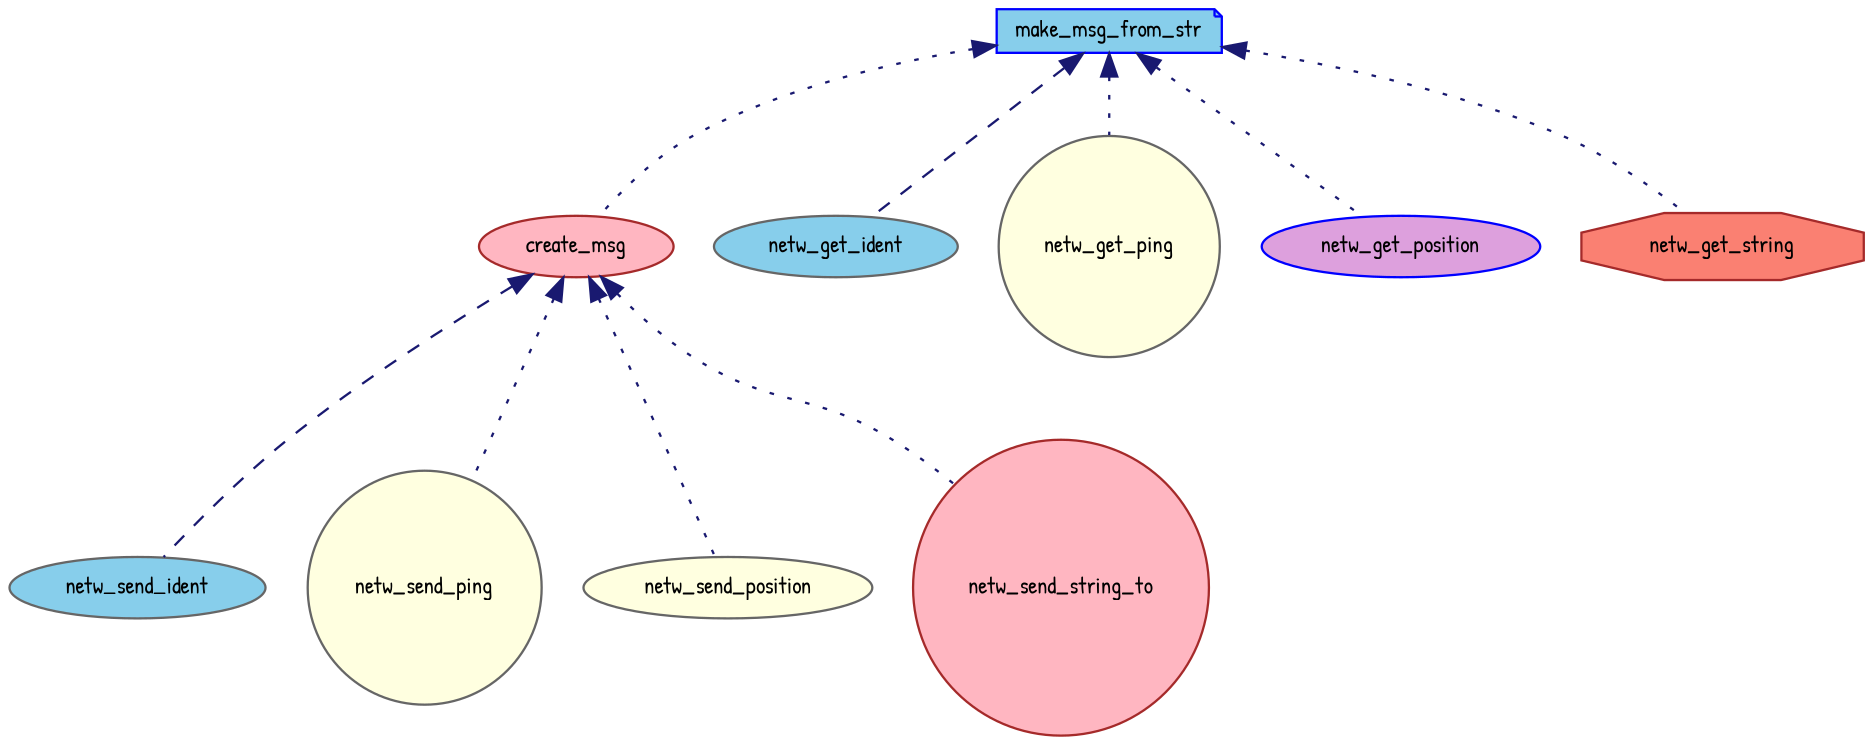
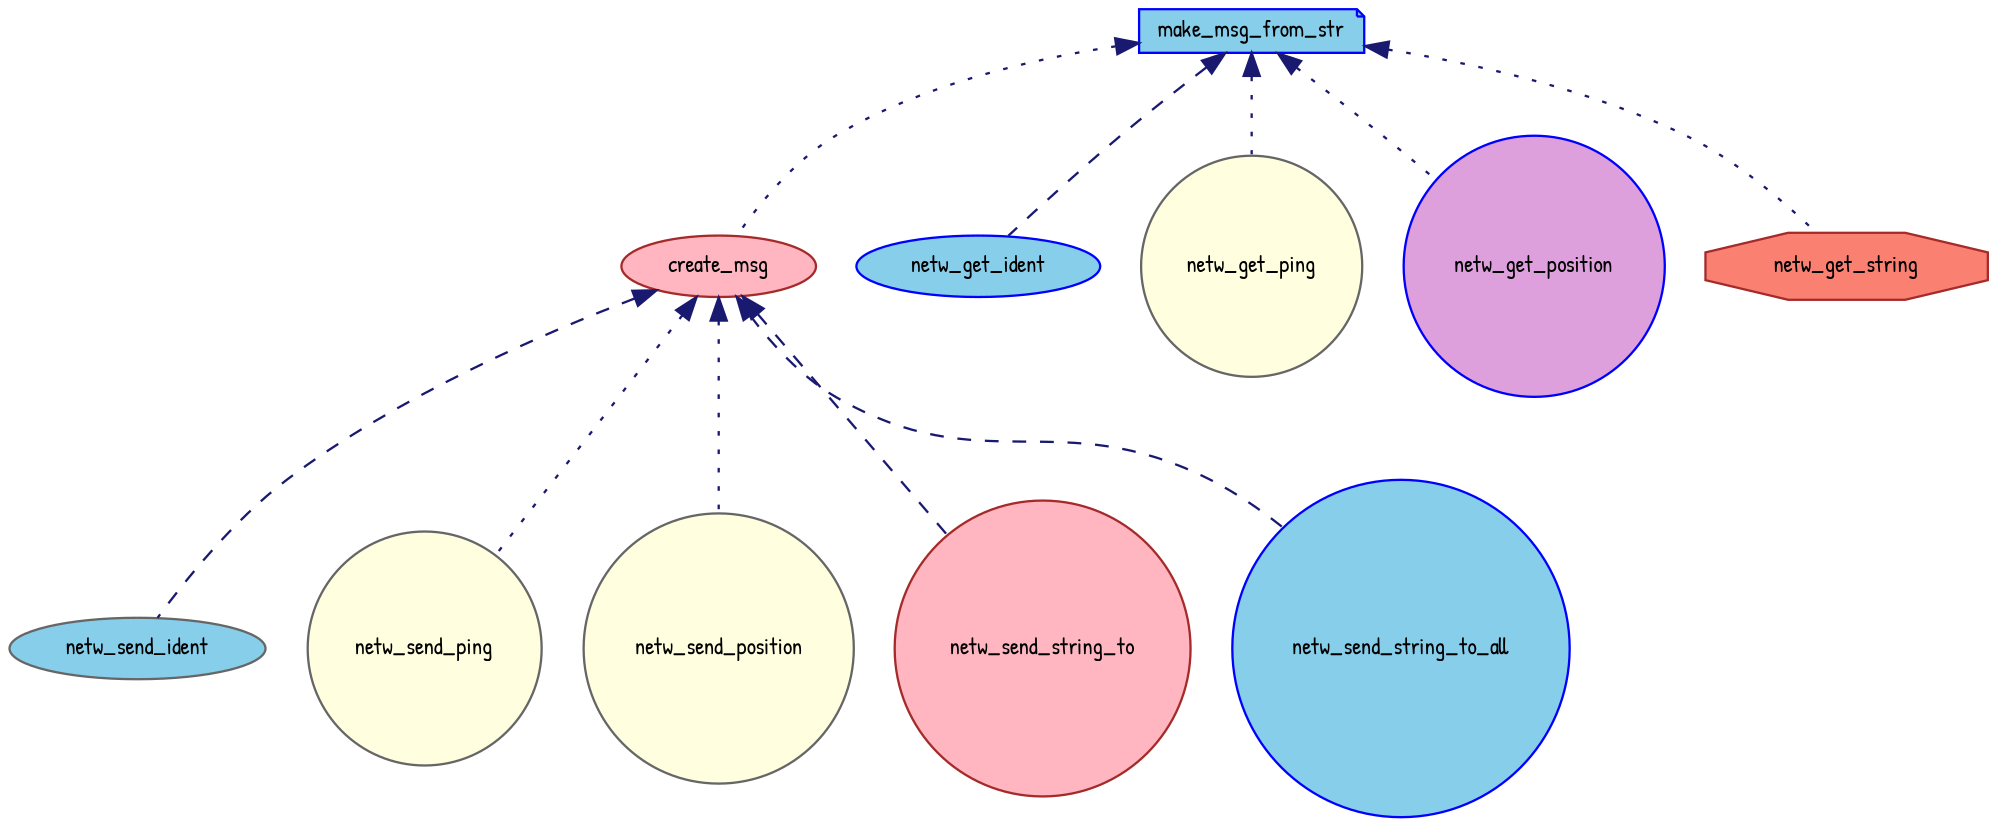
node "netw_get_ident": color gray40 -> blue
node "netw_get_position": shape ellipse -> circle
edge "netw_send_string_to" -> "create_msg": style dotted -> dashed
node "netw_send_position": shape ellipse -> circle
node "netw_send_string_to_all": added
